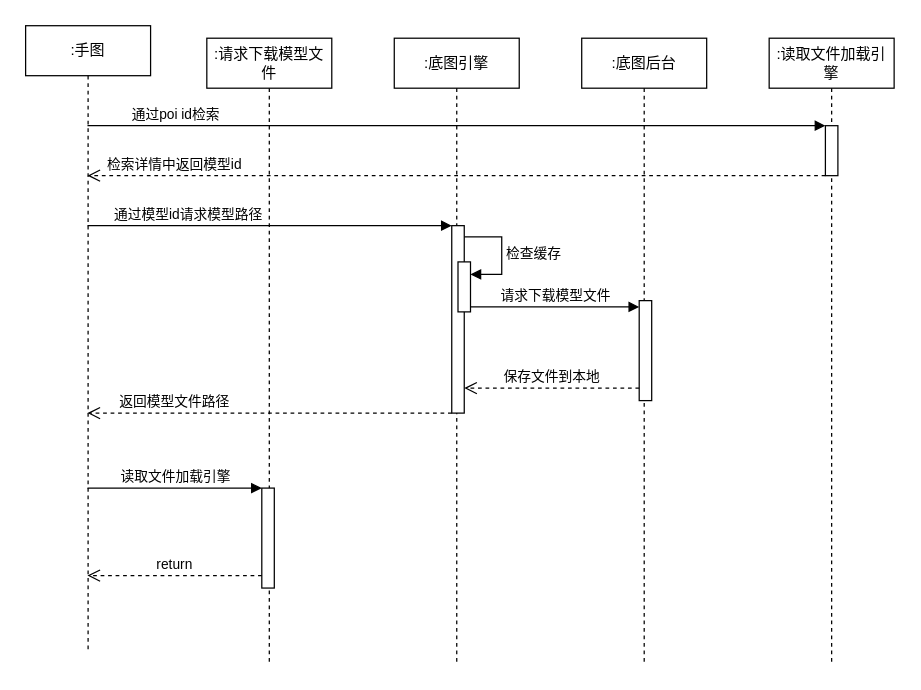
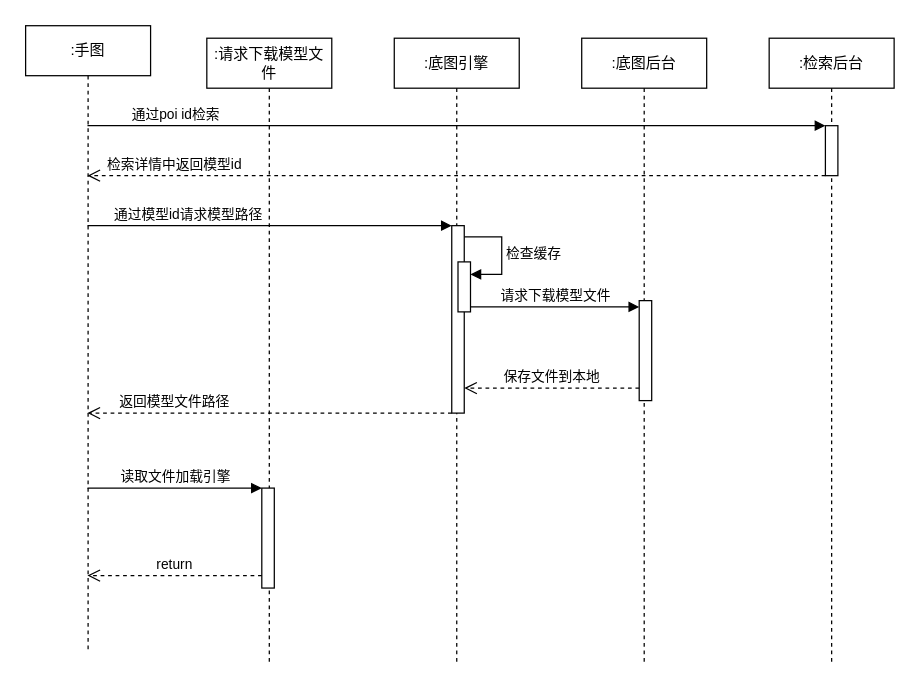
node ":读取文件加载引擎": label ":读取文件加载引擎" -> ":检索后台"
